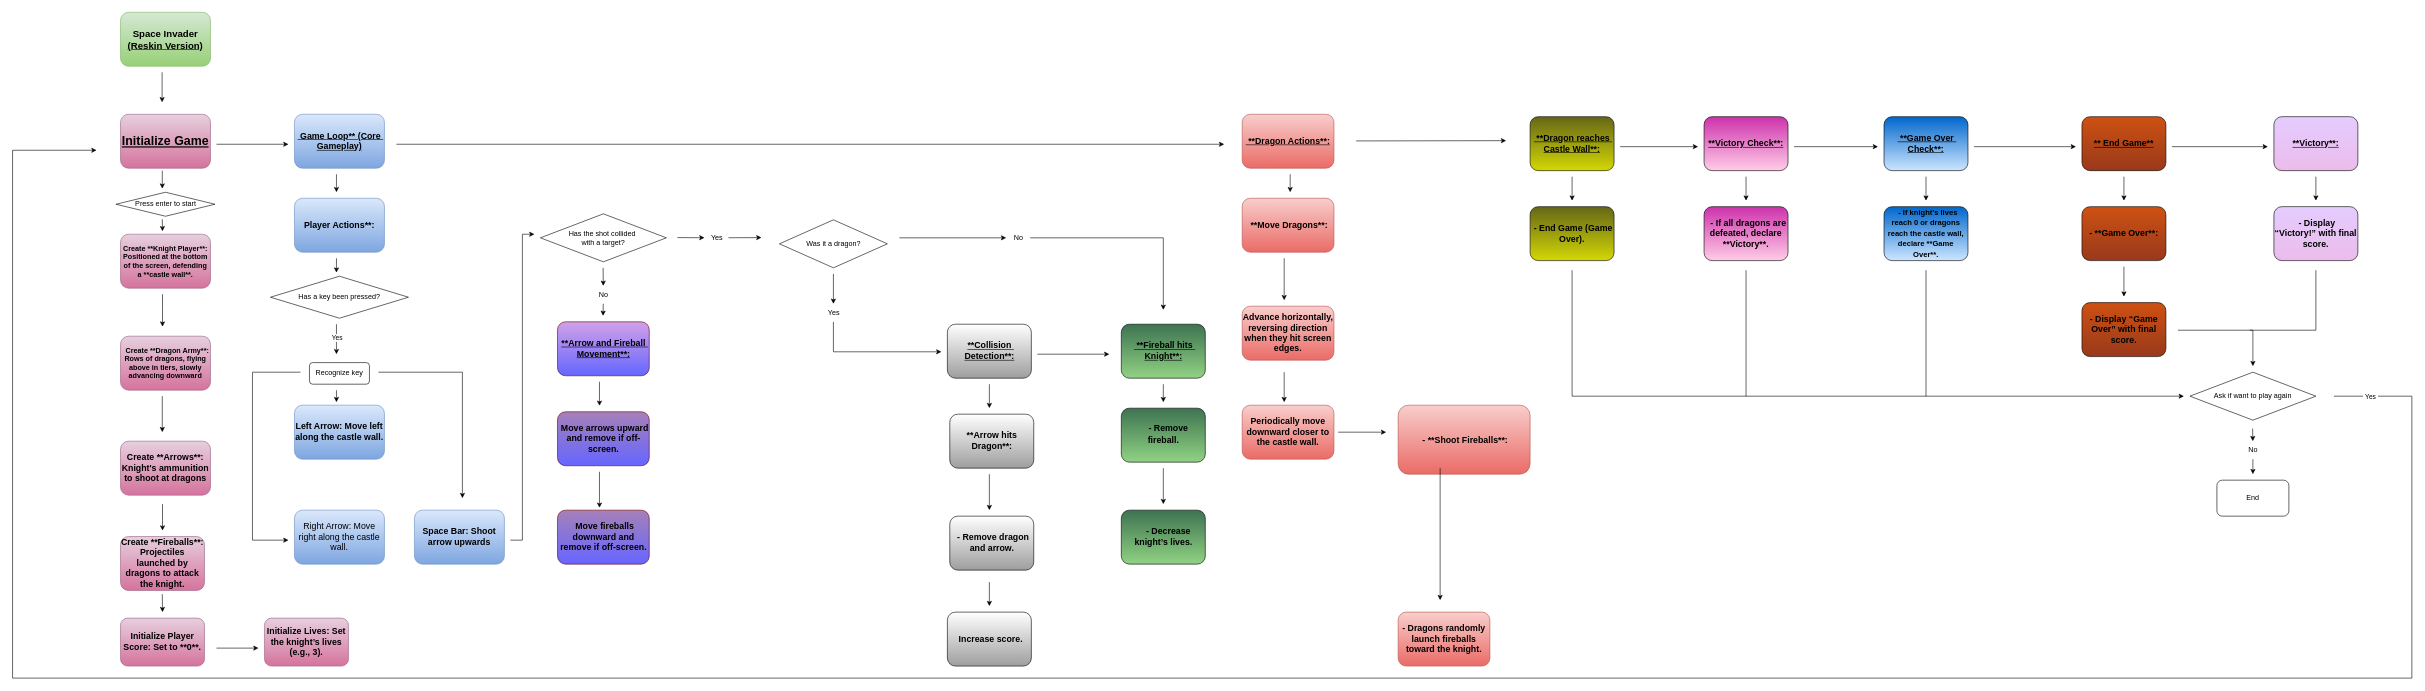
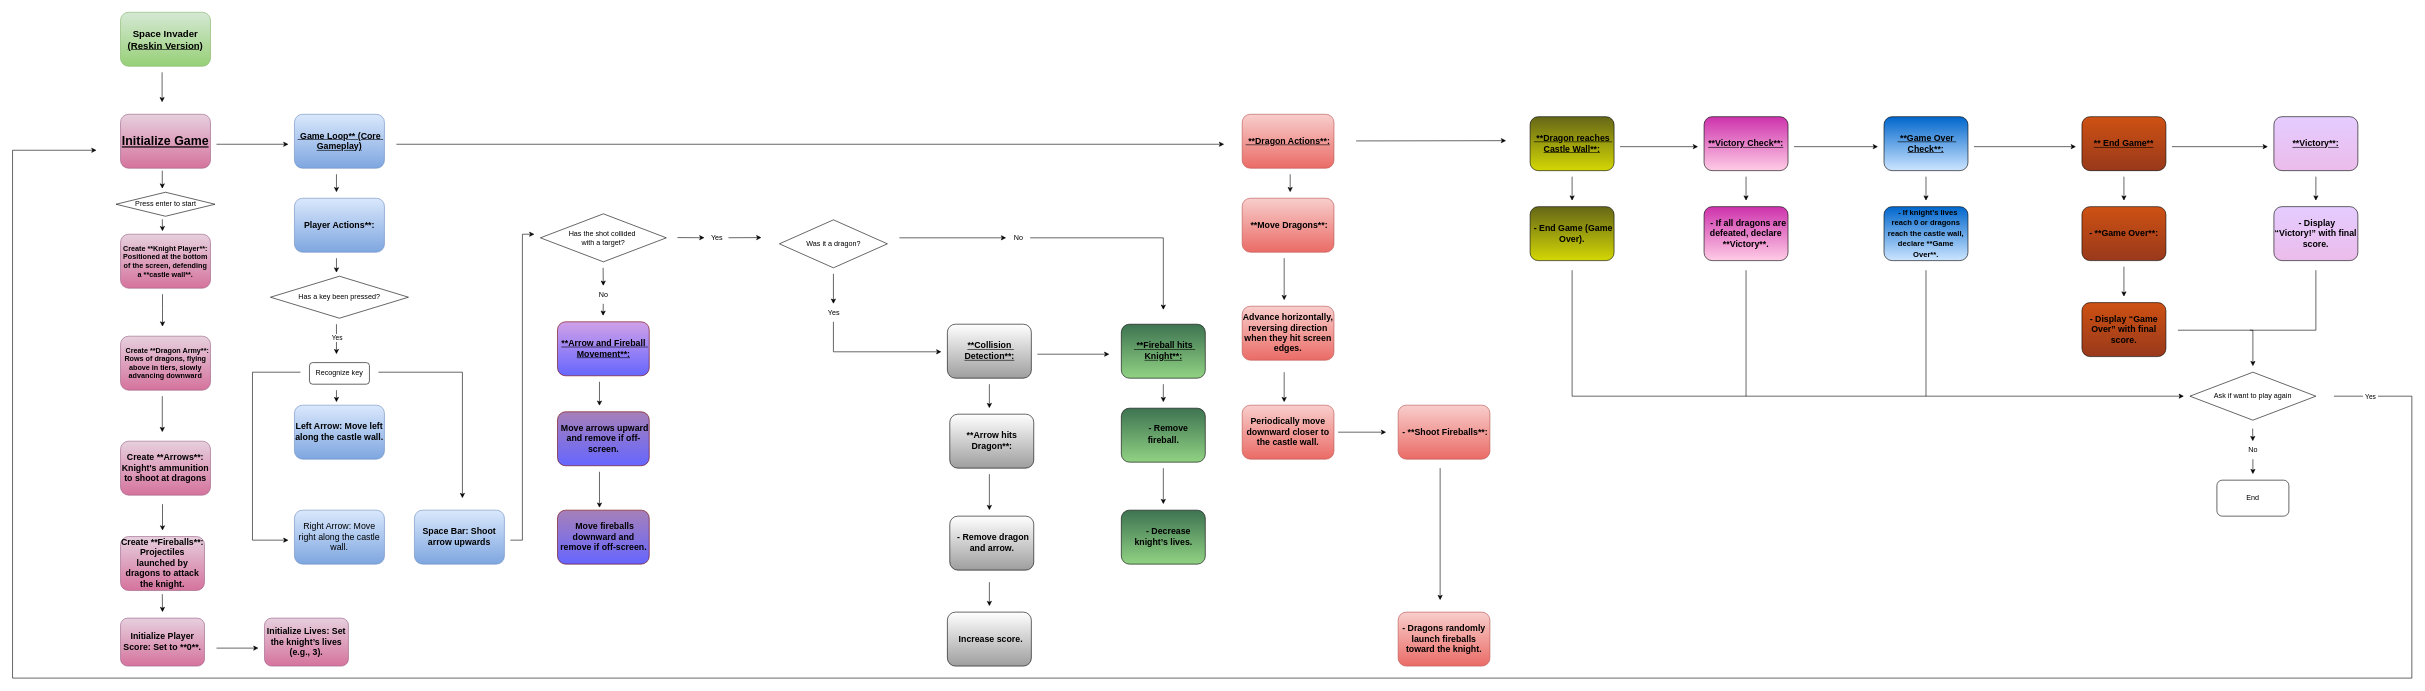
node "- **Shoot Fireballs**:": size 132x69 -> 92x54
